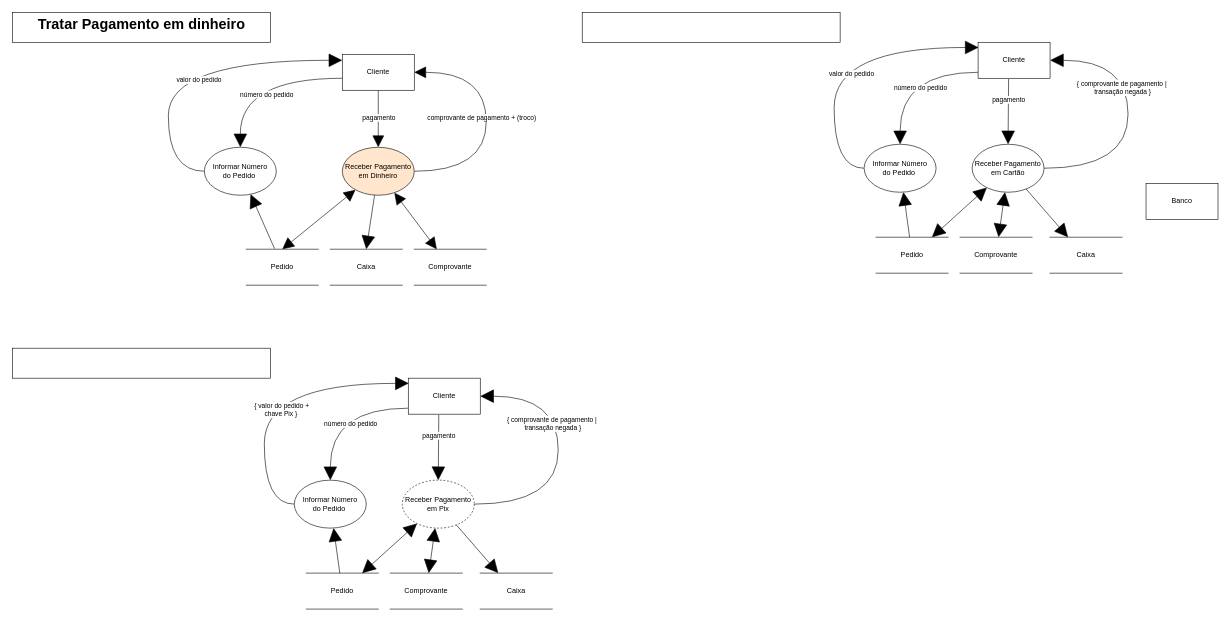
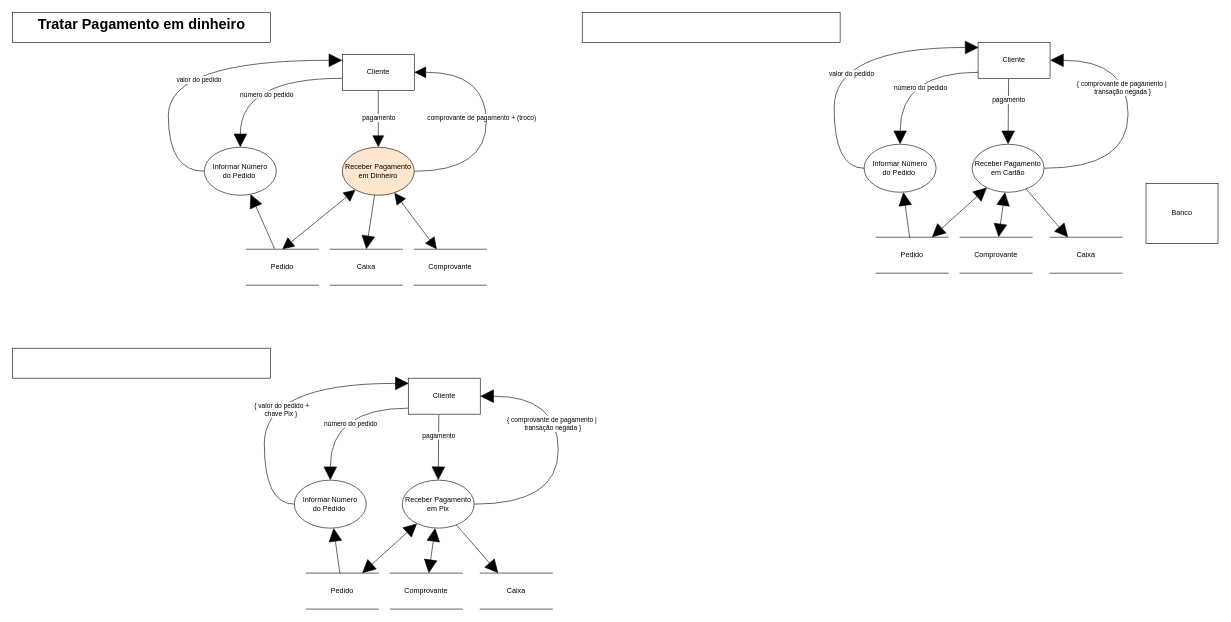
node "Banco": size 72x36 -> 72x60
node "Receber Pagamento em Pix": style dashed -> solid
